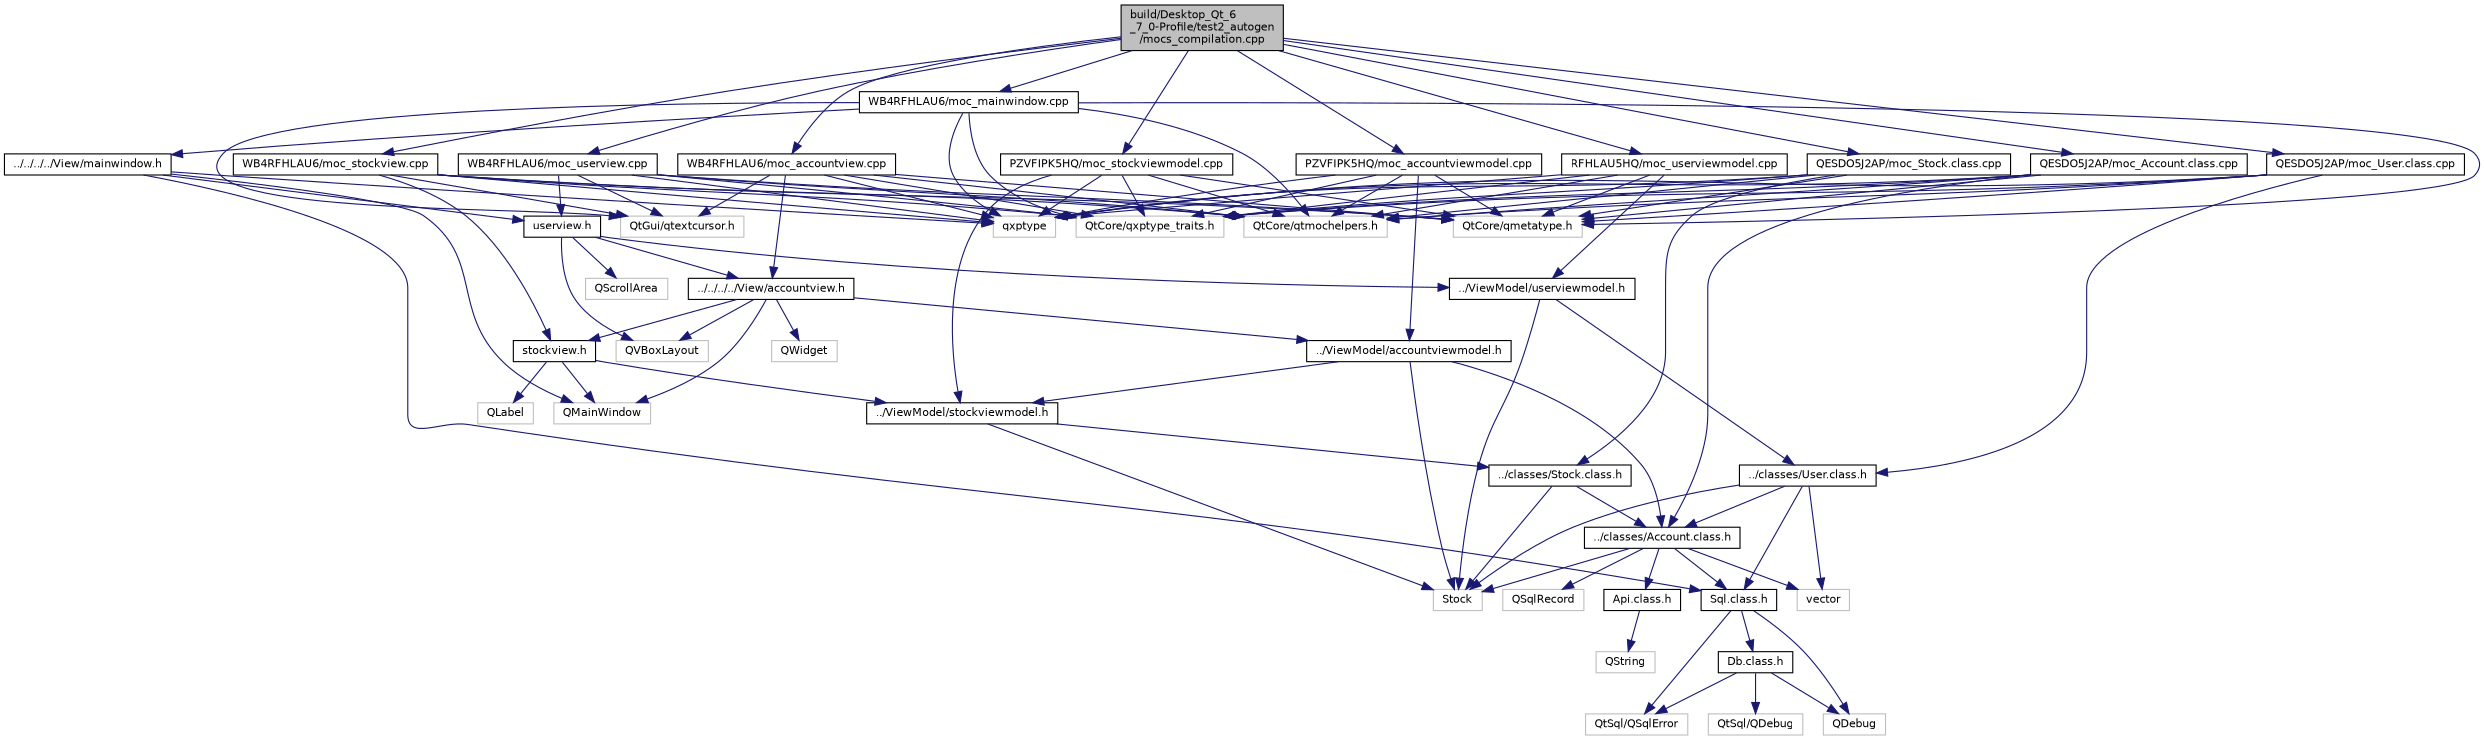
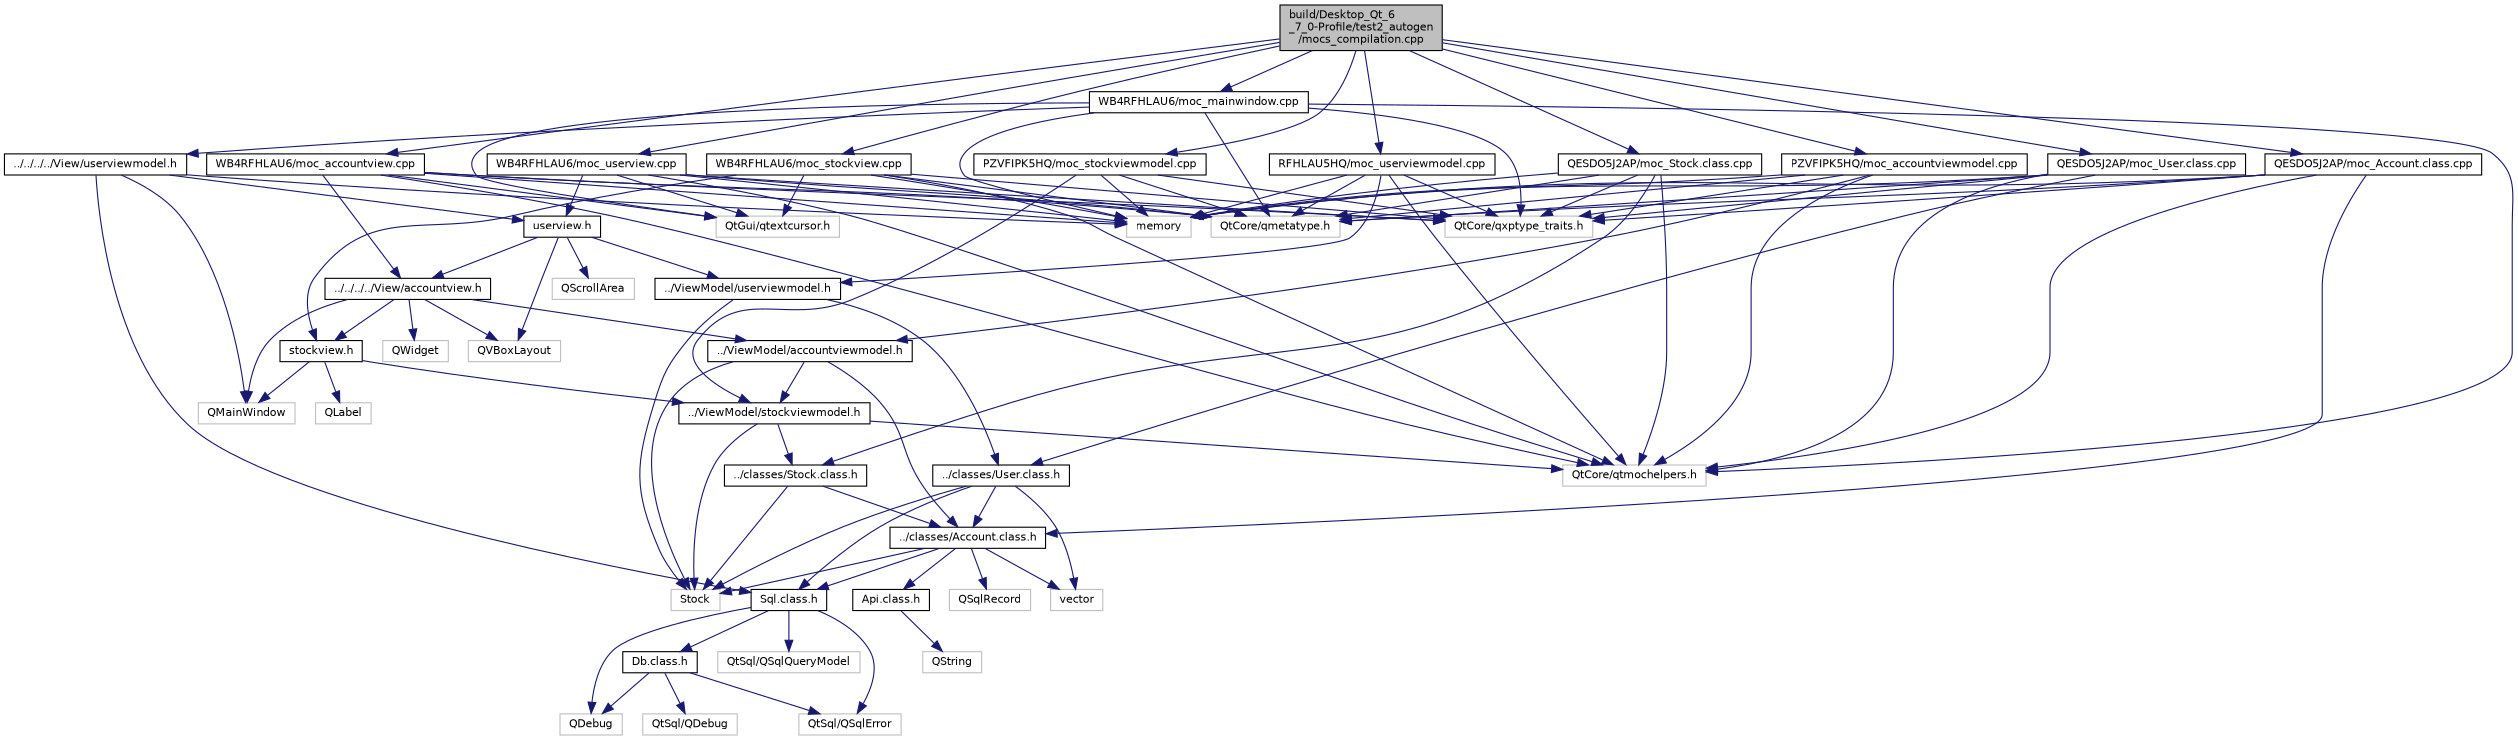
node "../../../../View/mainwindow.h": label "../../../../View/mainwindow.h" -> "../../../../View/userviewmodel.h"
edge "PZVFIPK5HQ/moc_stockviewmodel.cpp" -> "QtCore/qtmochelpers.h": now "../ViewModel/stockviewmodel.h" -> "QtCore/qtmochelpers.h"
node "qxptype": label "qxptype" -> "memory"
node "QtSql/QSqlQueryModel": added
